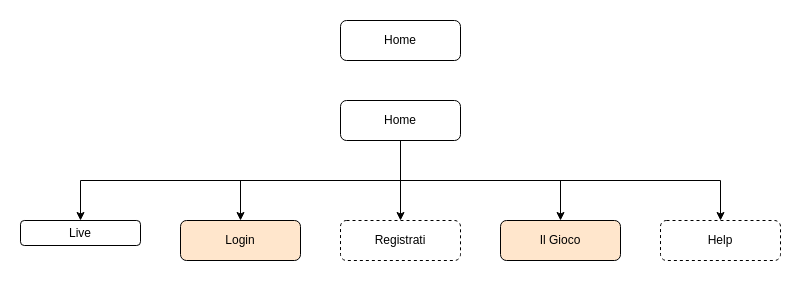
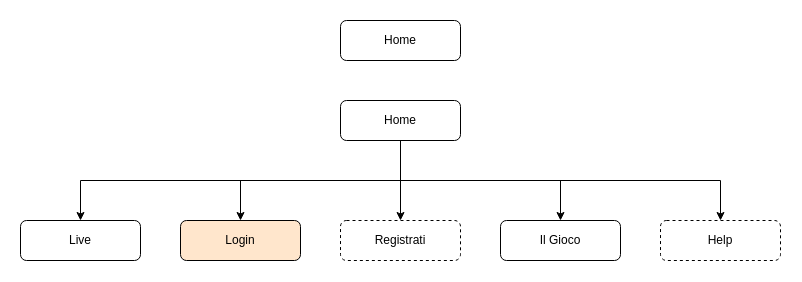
node "Live": size 120x25 -> 120x40
node "Il Gioco": fillcolor #ffe6cc -> #ffffff
